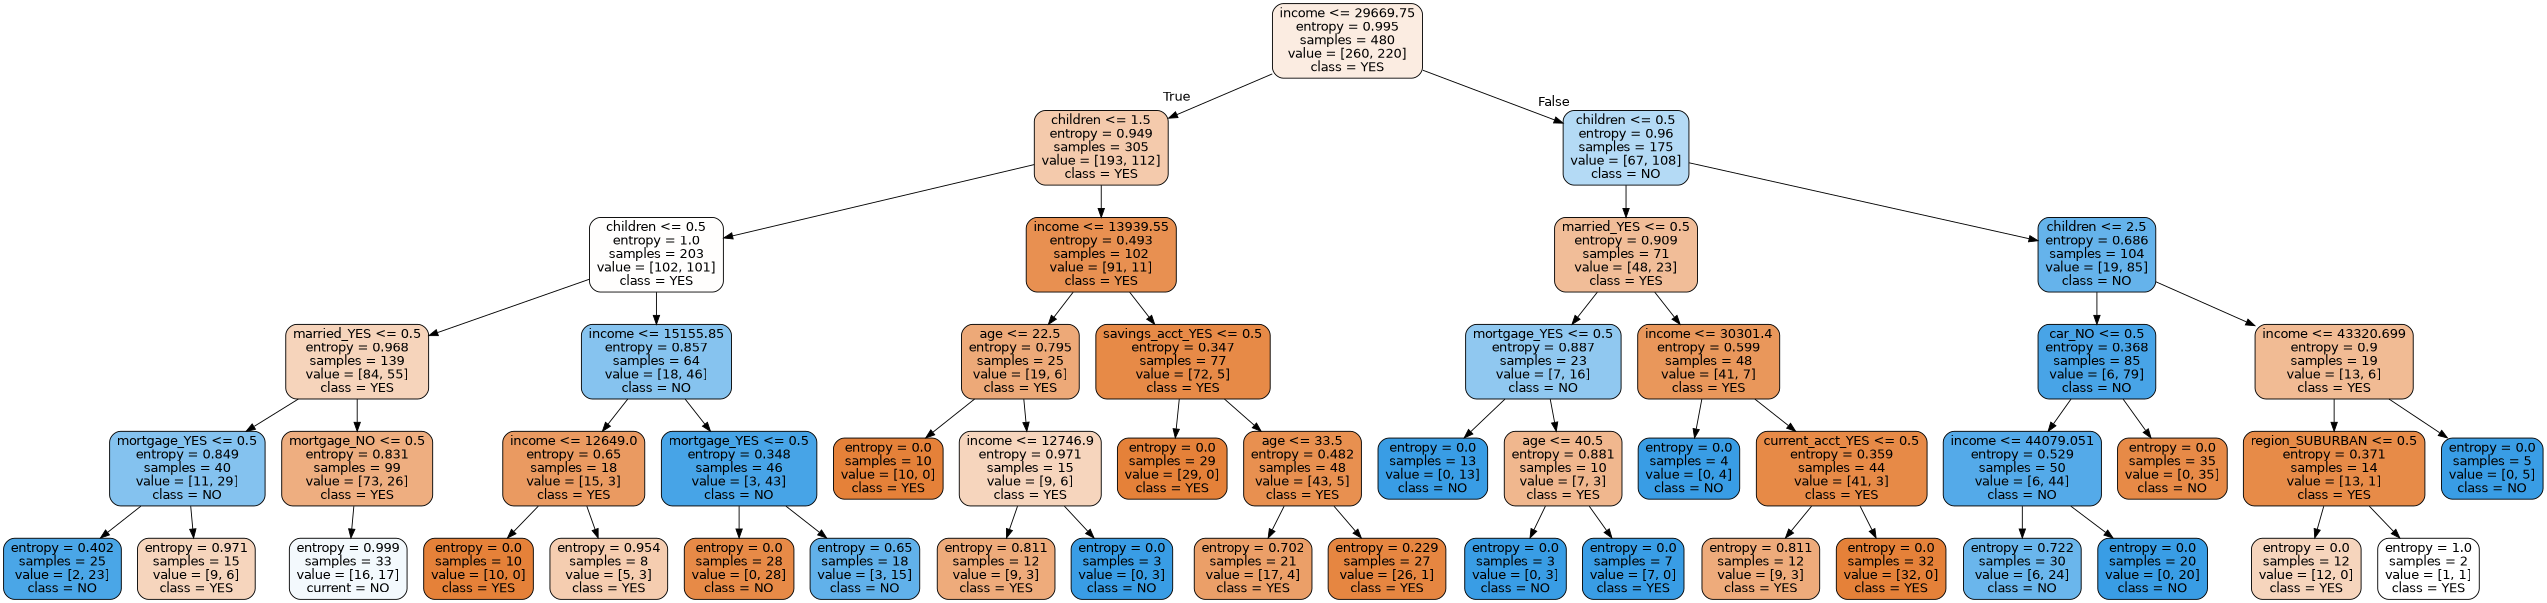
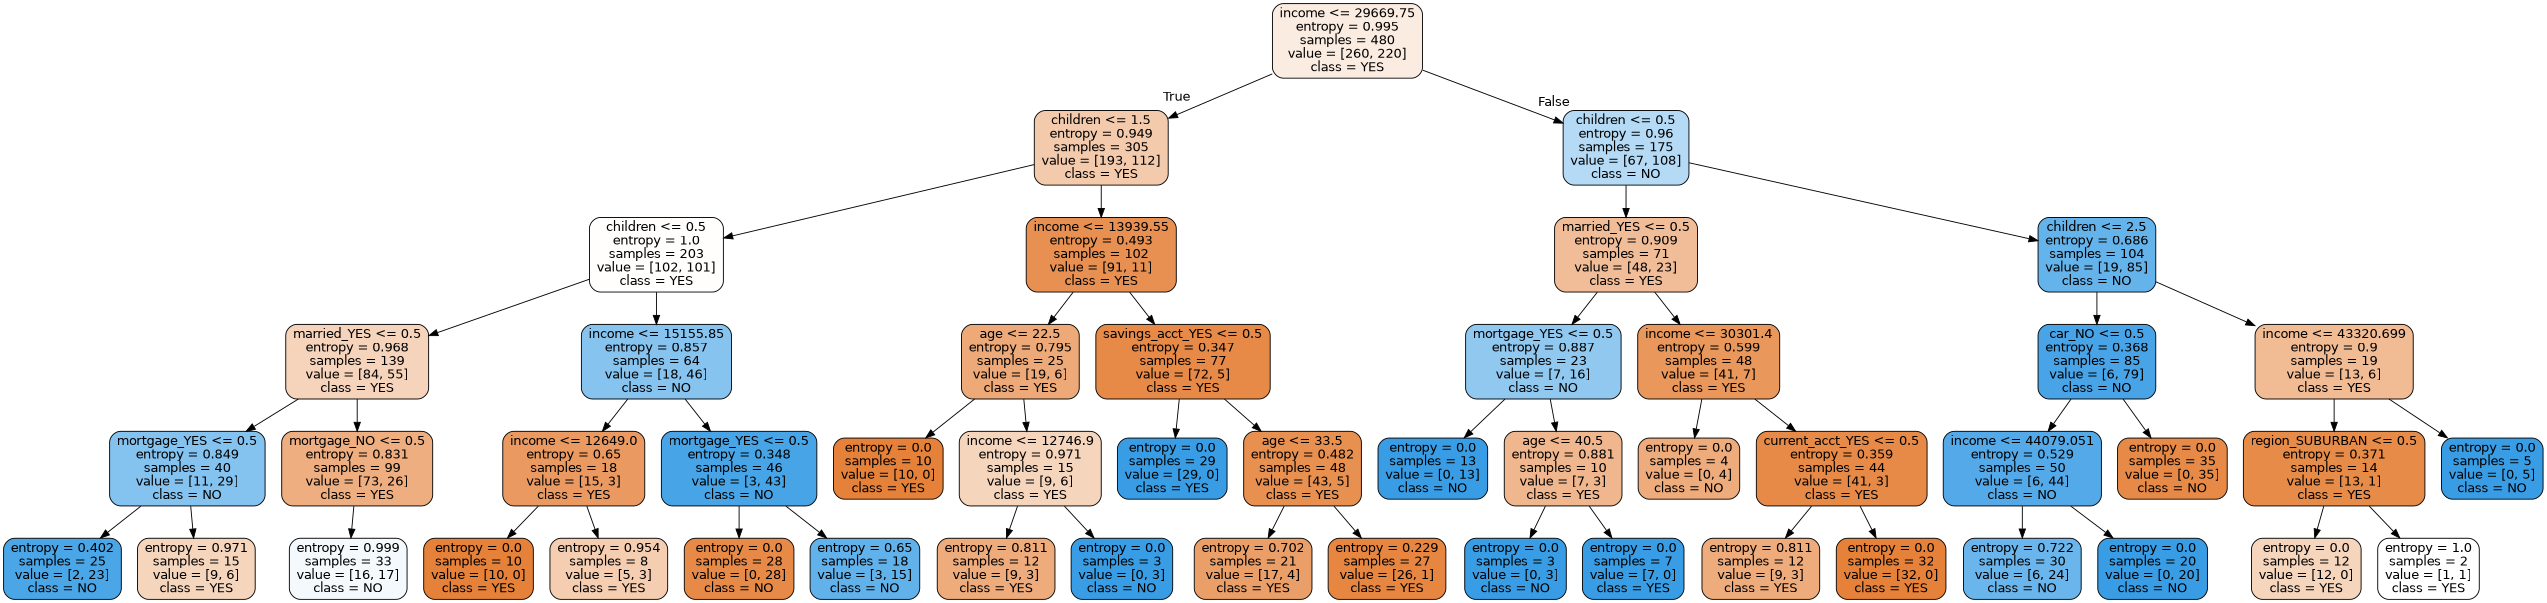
node "entropy = 0.0 samples = 29 value = [29, 0] class = YES": fillcolor #e58139 -> #399de5
node "entropy = 0.0 samples = 4 value = [0, 4] class = NO": fillcolor #399de5 -> #eeab7b
node "entropy = 0.999 samples = 33 value = [16, 17] current = NO": label "entropy = 0.999 samples = 33 value = [16, 17] current = NO" -> "entropy = 0.999 samples = 33 value = [16, 17] class = NO"
